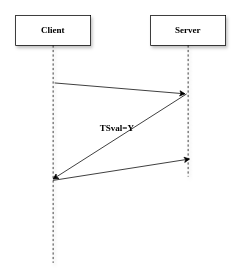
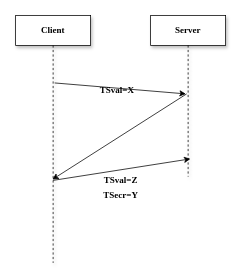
node "TSval=X": added
node "TSval=Y": removed
node "TSval=Z": added
node "TSecr=Y": added
